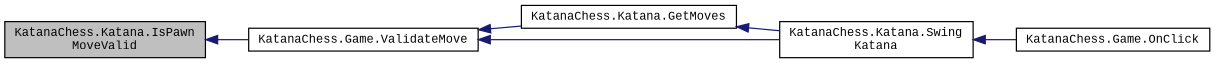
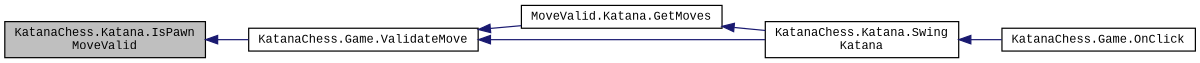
node "KatanaChess.Katana.GetMoves": label "KatanaChess.Katana.GetMoves" -> "MoveValid.Katana.GetMoves"
